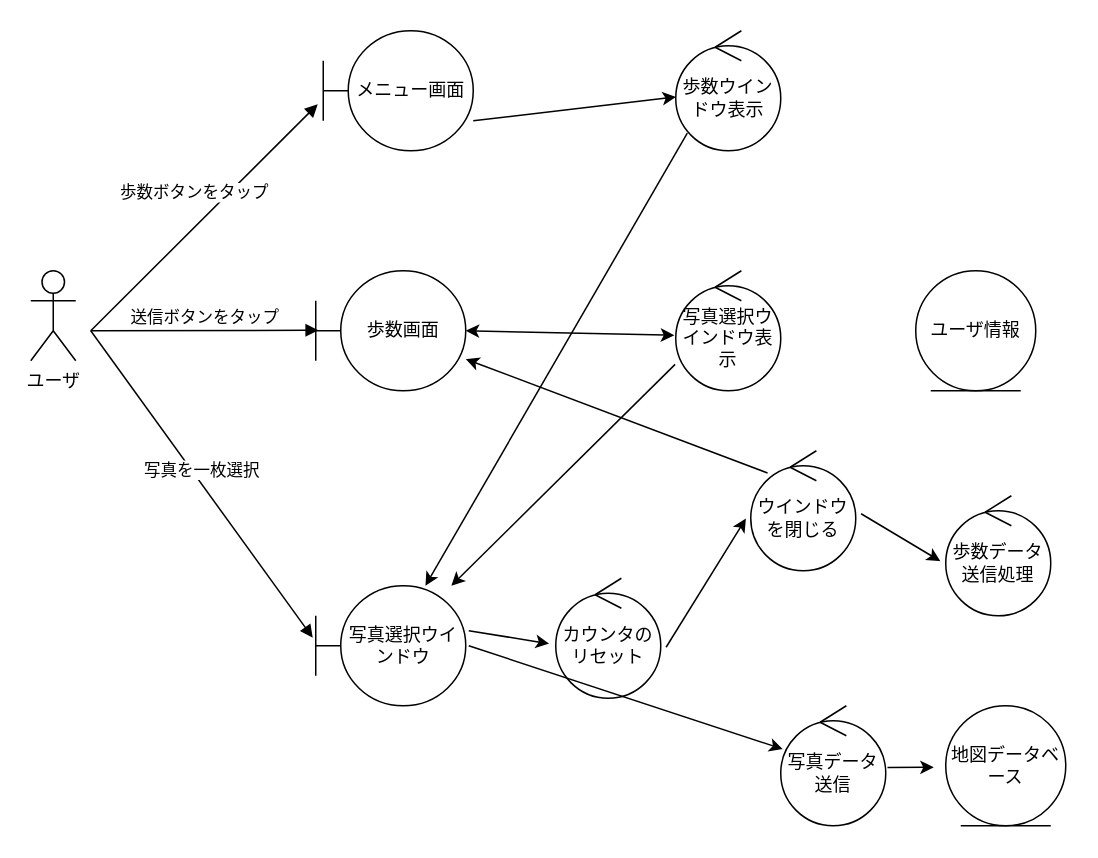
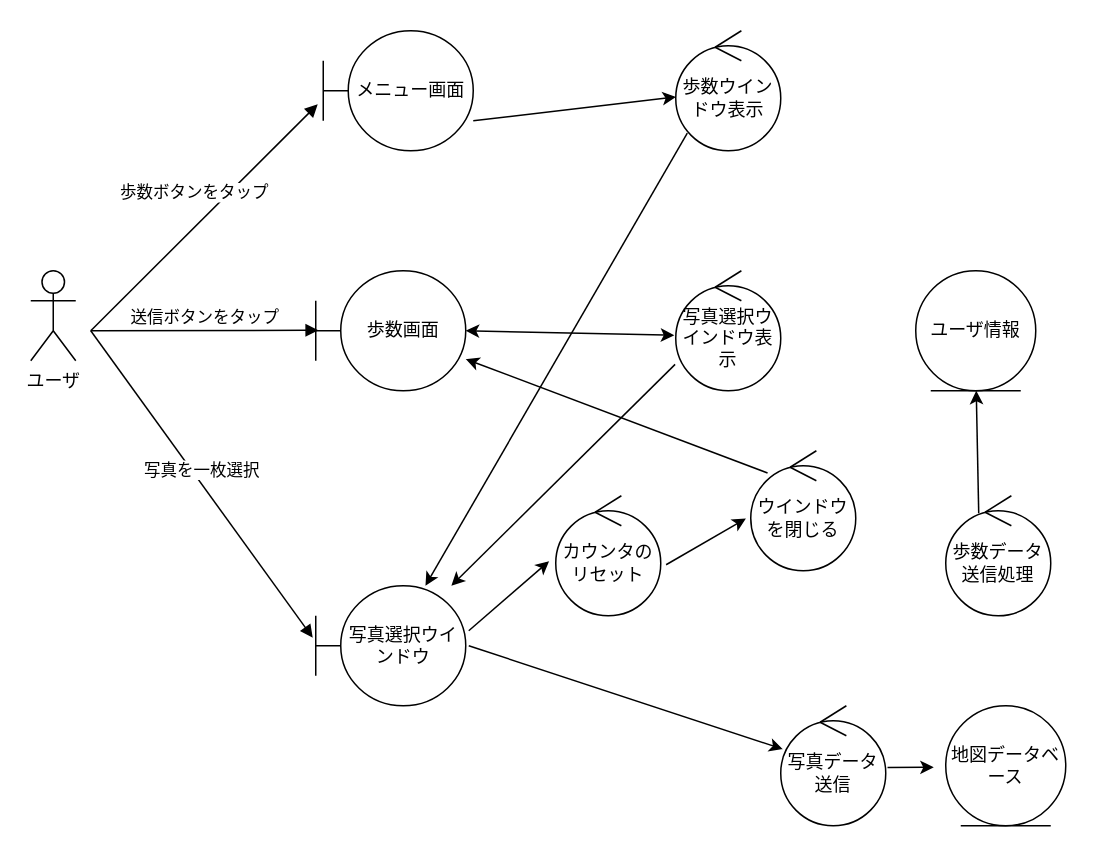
edge "歩数データ送信処理" -> "ユーザ情報": added
edge "ウインドウを閉じる" -> "歩数データ送信処理": removed
node "カウンタのリセット": moved (608, 638) -> (608, 556)
